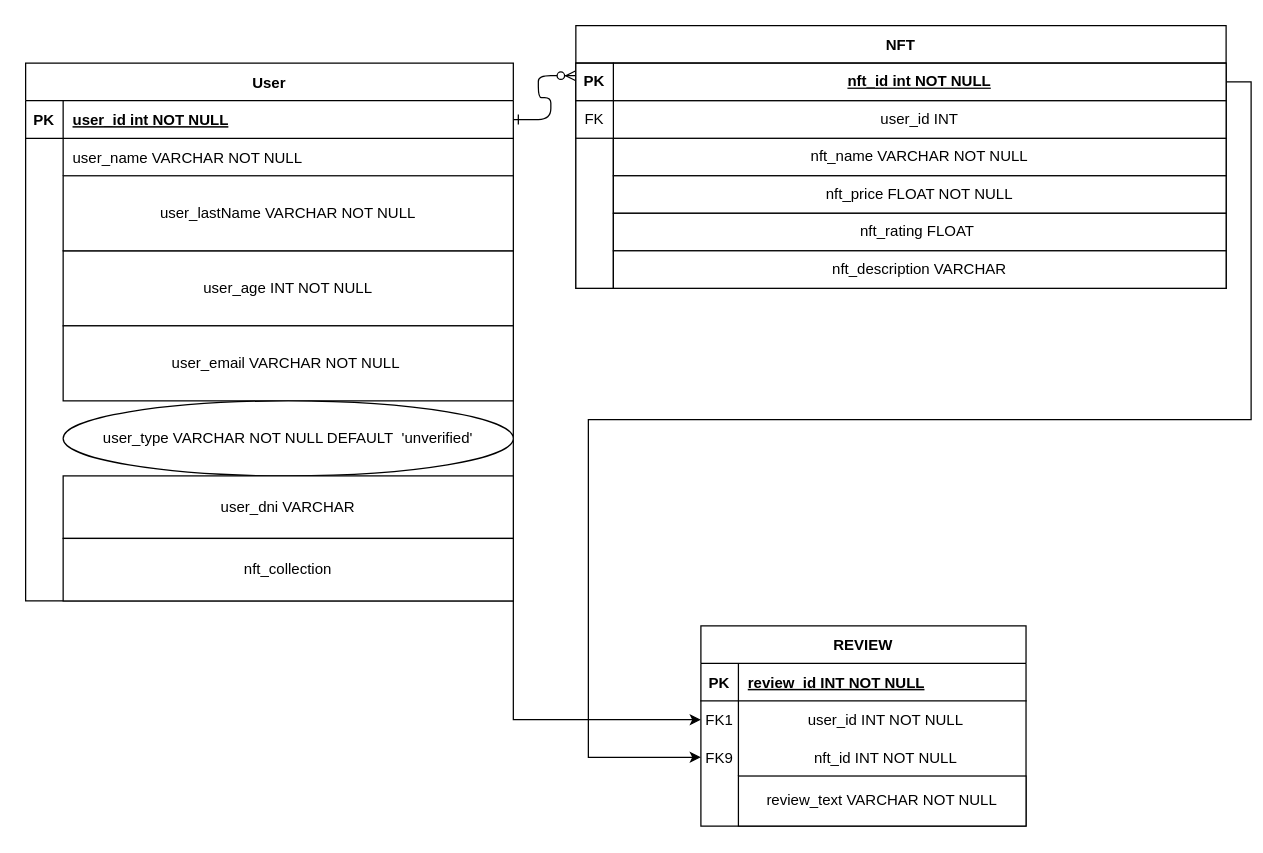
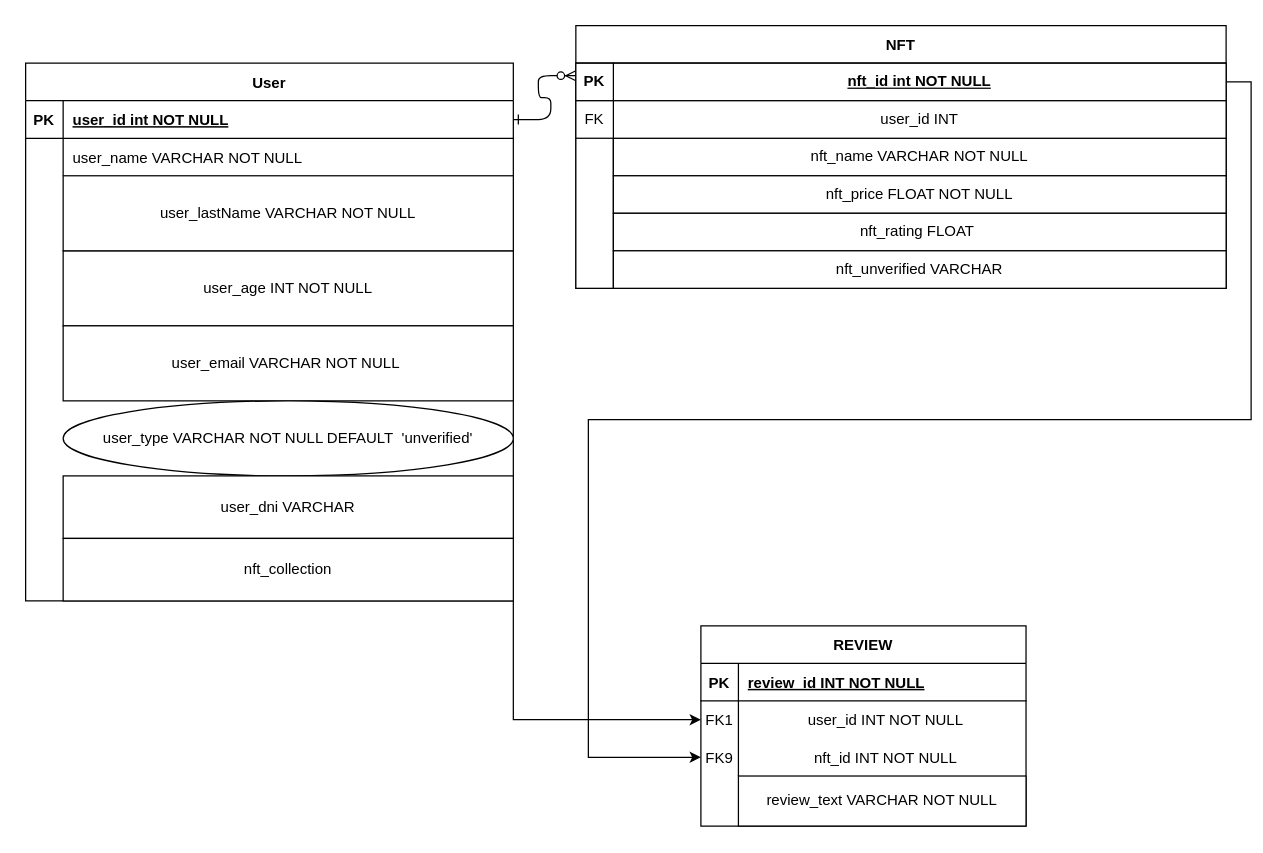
node "nft_description VARCHAR": label "nft_description VARCHAR" -> "nft_unverified VARCHAR"
